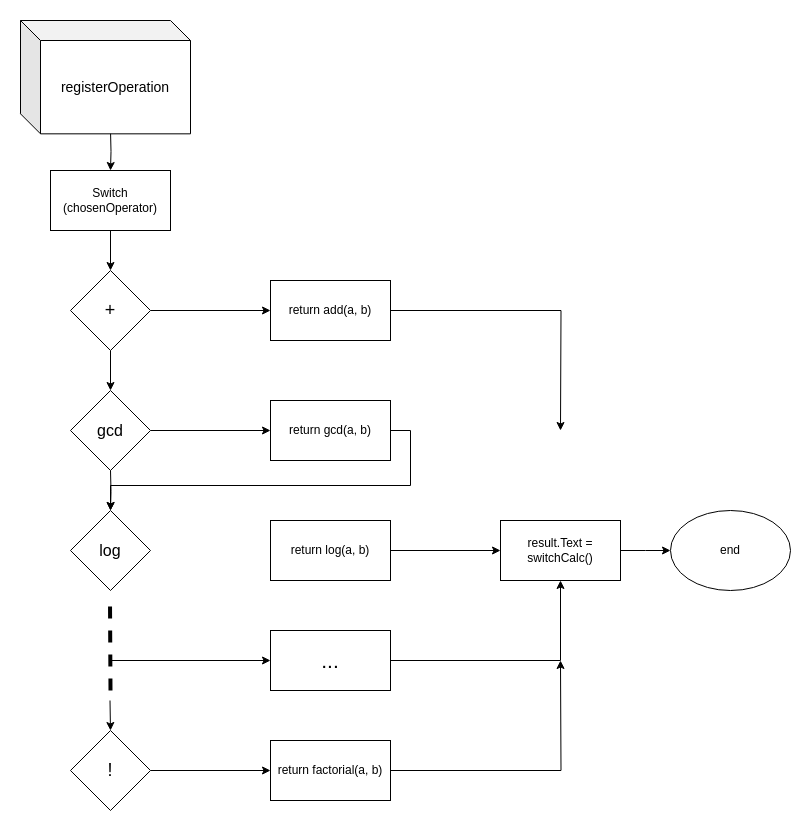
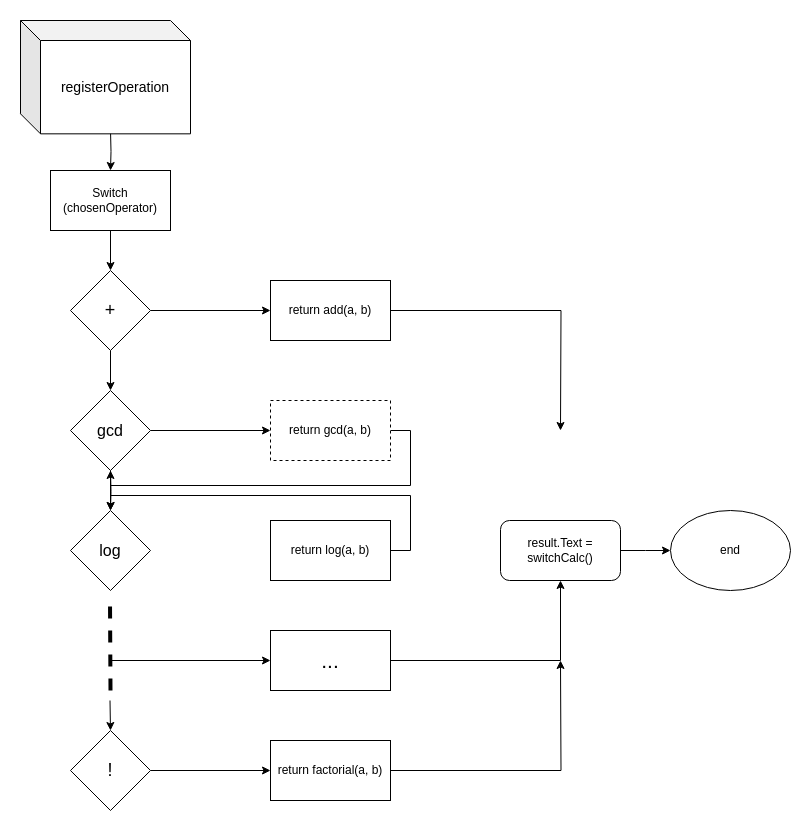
node "return gcd(a, b)": style solid -> dashed
edge "return log(a, b)" -> "result.Text = switchCalc()": now "return log(a, b)" -> "gcd"
node "result.Text = switchCalc()": shape rectangle -> rounded rectangle
